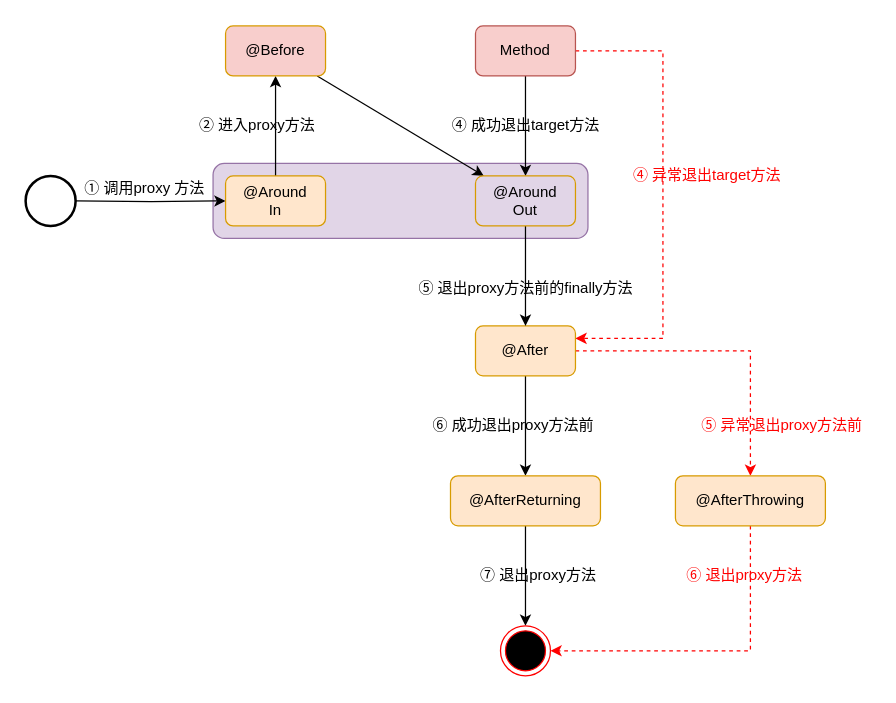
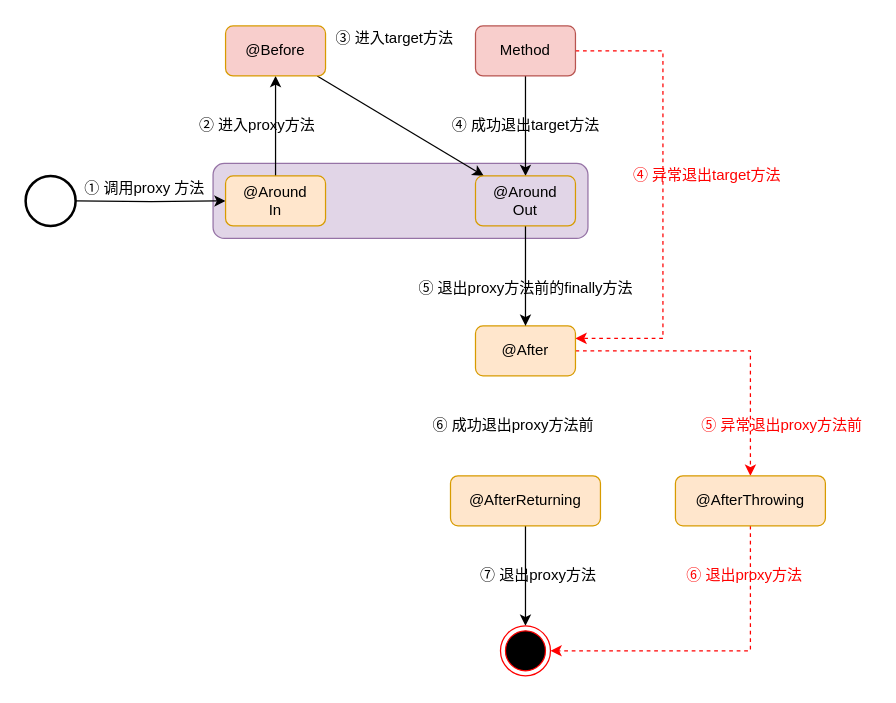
node "③ 进入target方法": added
edge "@After" -> "@AfterReturning": removed
